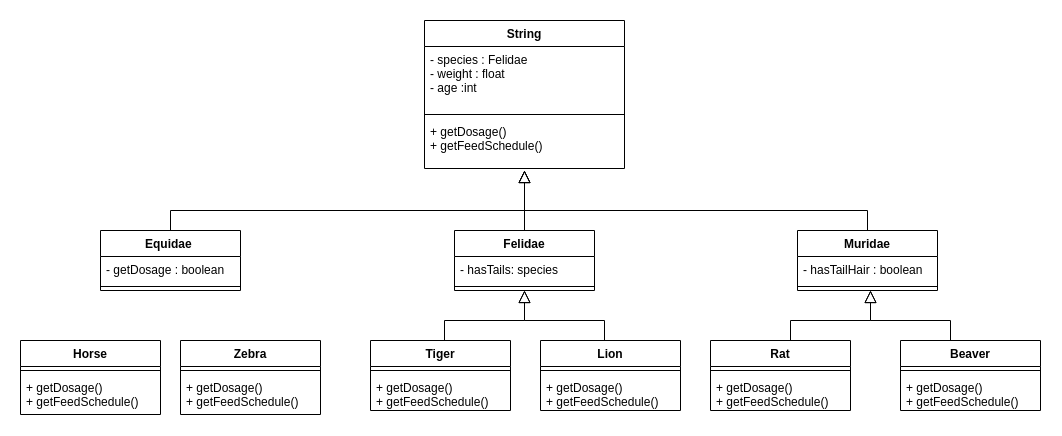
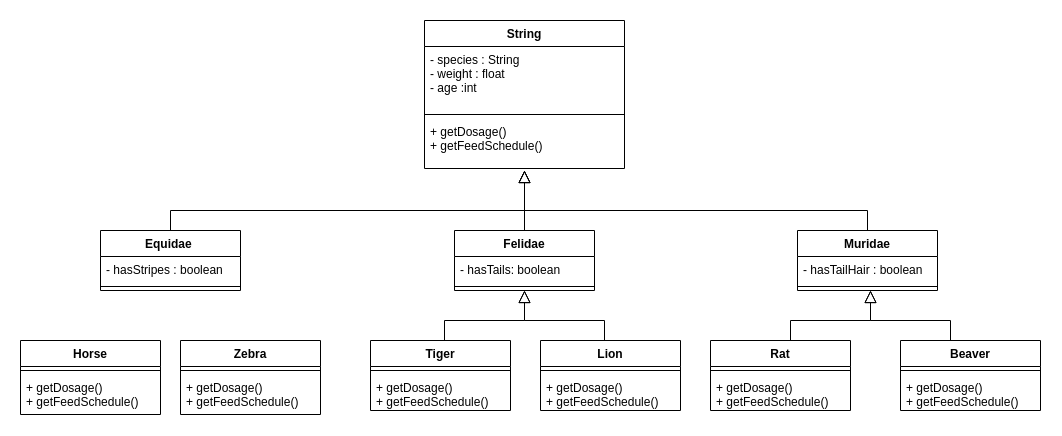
node "- species : Felidae - weight : float - age :int": label "- species : Felidae - weight : float - age :int" -> "- species : String - weight : float - age :int"
node "- getDosage : boolean": label "- getDosage : boolean" -> "- hasStripes : boolean"
node "- hasTails: species": label "- hasTails: species" -> "- hasTails: boolean"
